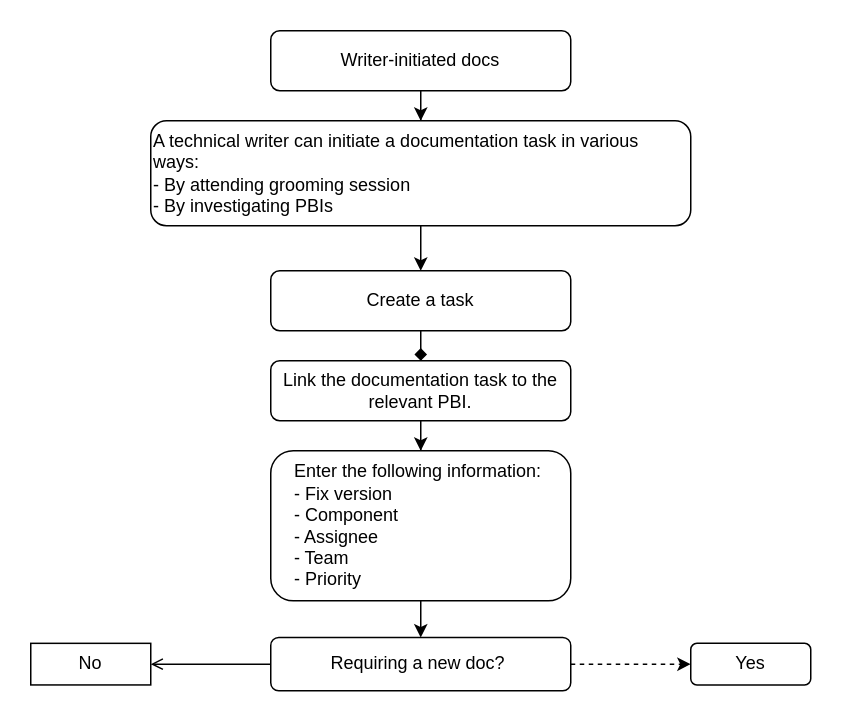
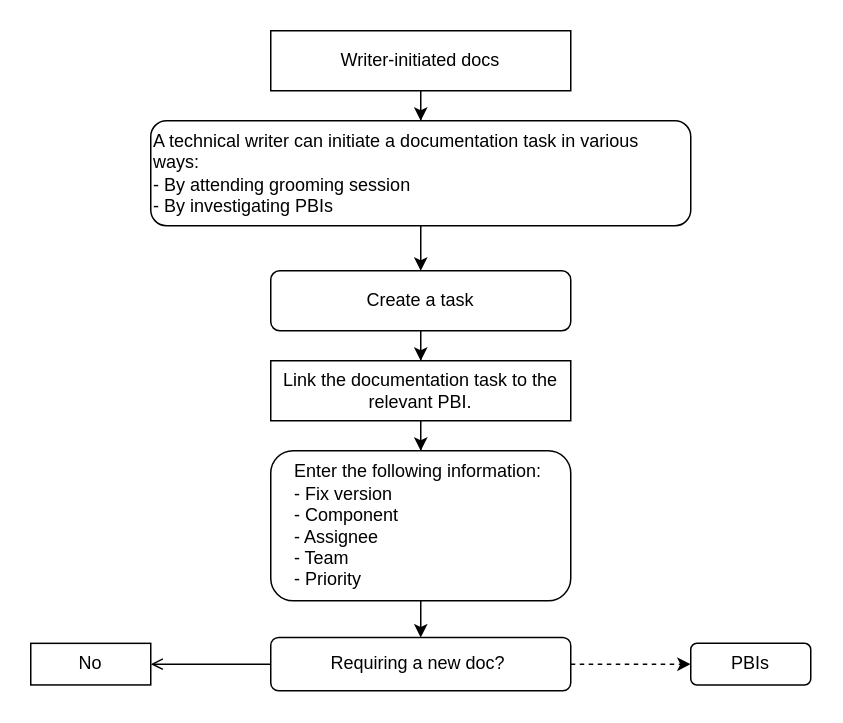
node "Writer-initiated docs": shape rounded rectangle -> rectangle
edge "Create a task" -> "Link the documentation task to the relevant PBI.": arrowhead diamond -> classic
node "Link the documentation task to the relevant PBI.": shape rounded rectangle -> rectangle
node "Yes": label "Yes" -> "PBIs"
